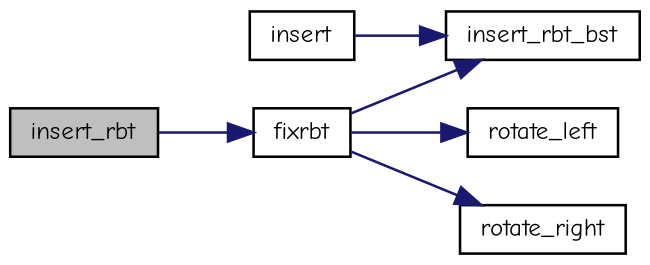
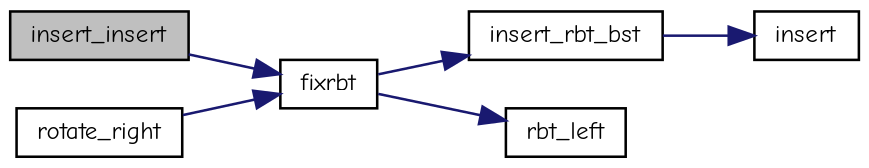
edge "insert" -> "insert_rbt_bst": reversed
node "insert_rbt": label "insert_rbt" -> "insert_insert"
node "rotate_left": label "rotate_left" -> "rbt_left"
edge "fixrbt" -> "rotate_right": reversed
